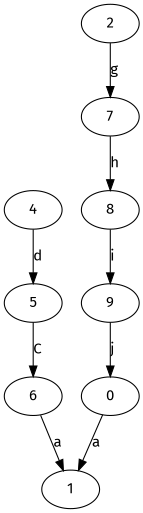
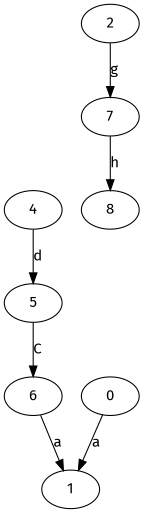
node "9": removed
